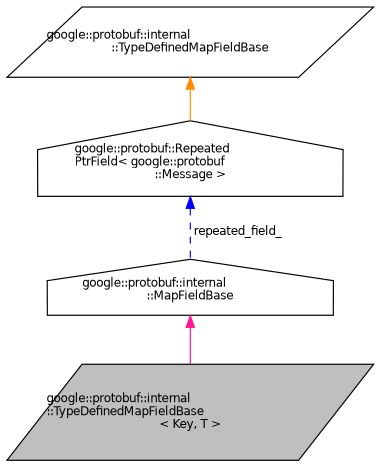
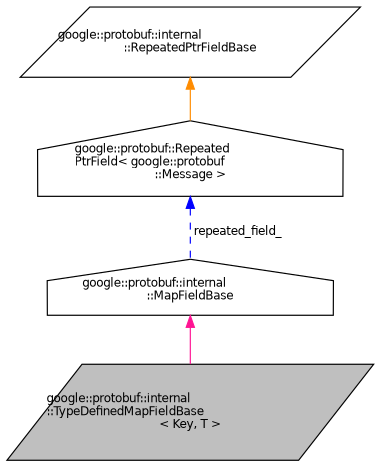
node "google::protobuf::internal ::TypeDefinedMapFieldBase": label "google::protobuf::internal ::TypeDefinedMapFieldBase" -> "google::protobuf::internal ::RepeatedPtrFieldBase"
